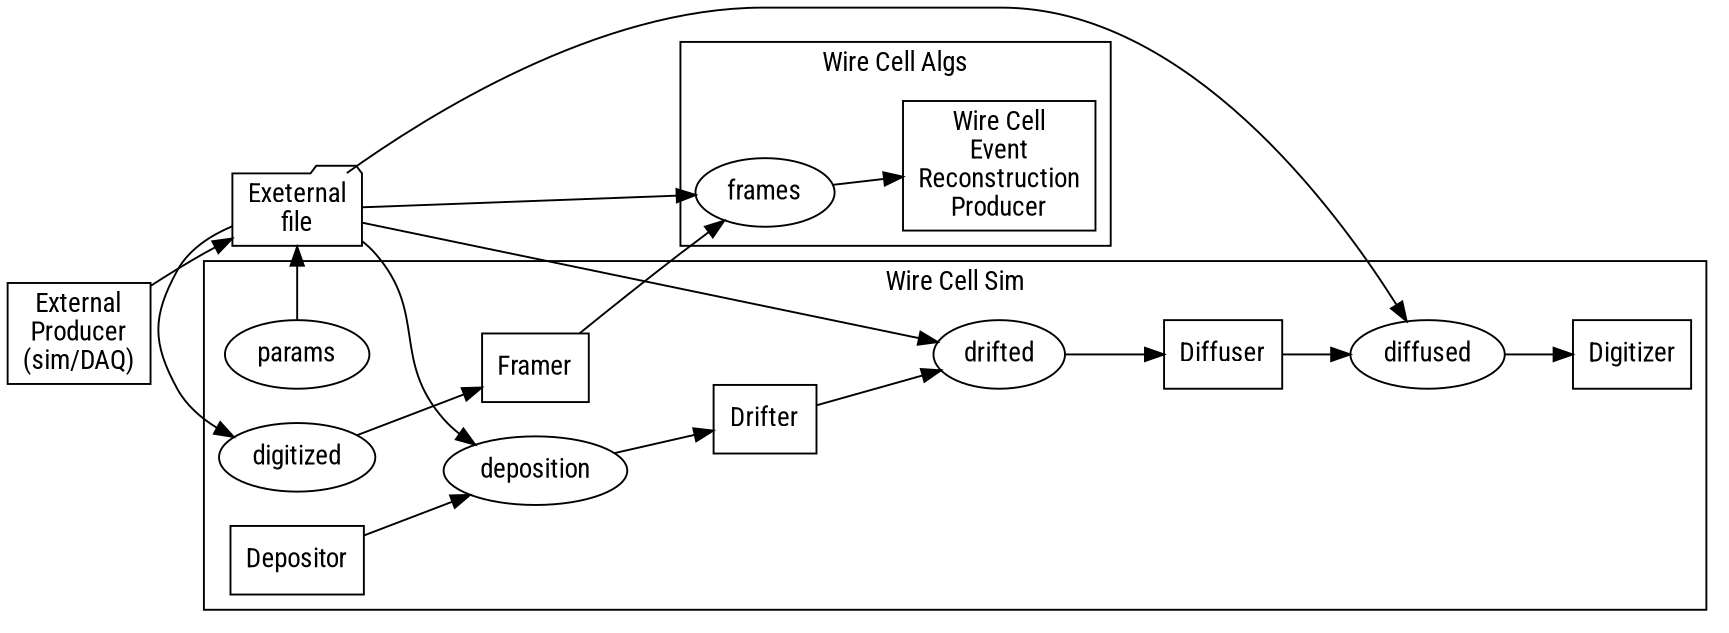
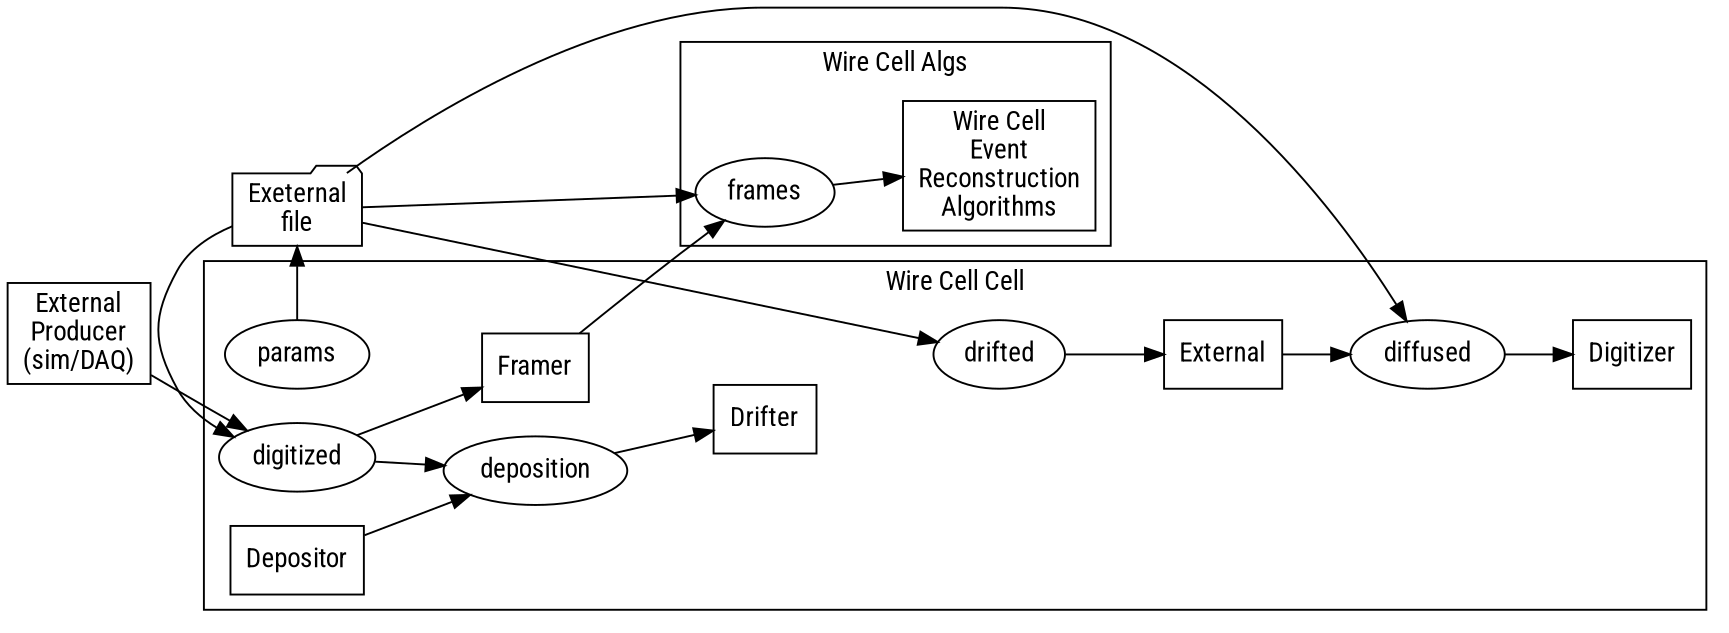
node "Wire Cell Event Reconstruction Producer": label "Wire Cell Event Reconstruction Producer" -> "Wire Cell Event Reconstruction Algorithms"
edge "External Producer (sim/DAQ)" -> "Exeternal file": now "External Producer (sim/DAQ)" -> "digitized"
cluster "Wire Cell Sim": label "Wire Cell Sim" -> "Wire Cell Cell"
edge "Exeternal file" -> "deposition": now "digitized" -> "deposition"
node "Diffuser": label "Diffuser" -> "External"
edge "Drifter" -> "drifted": removed
